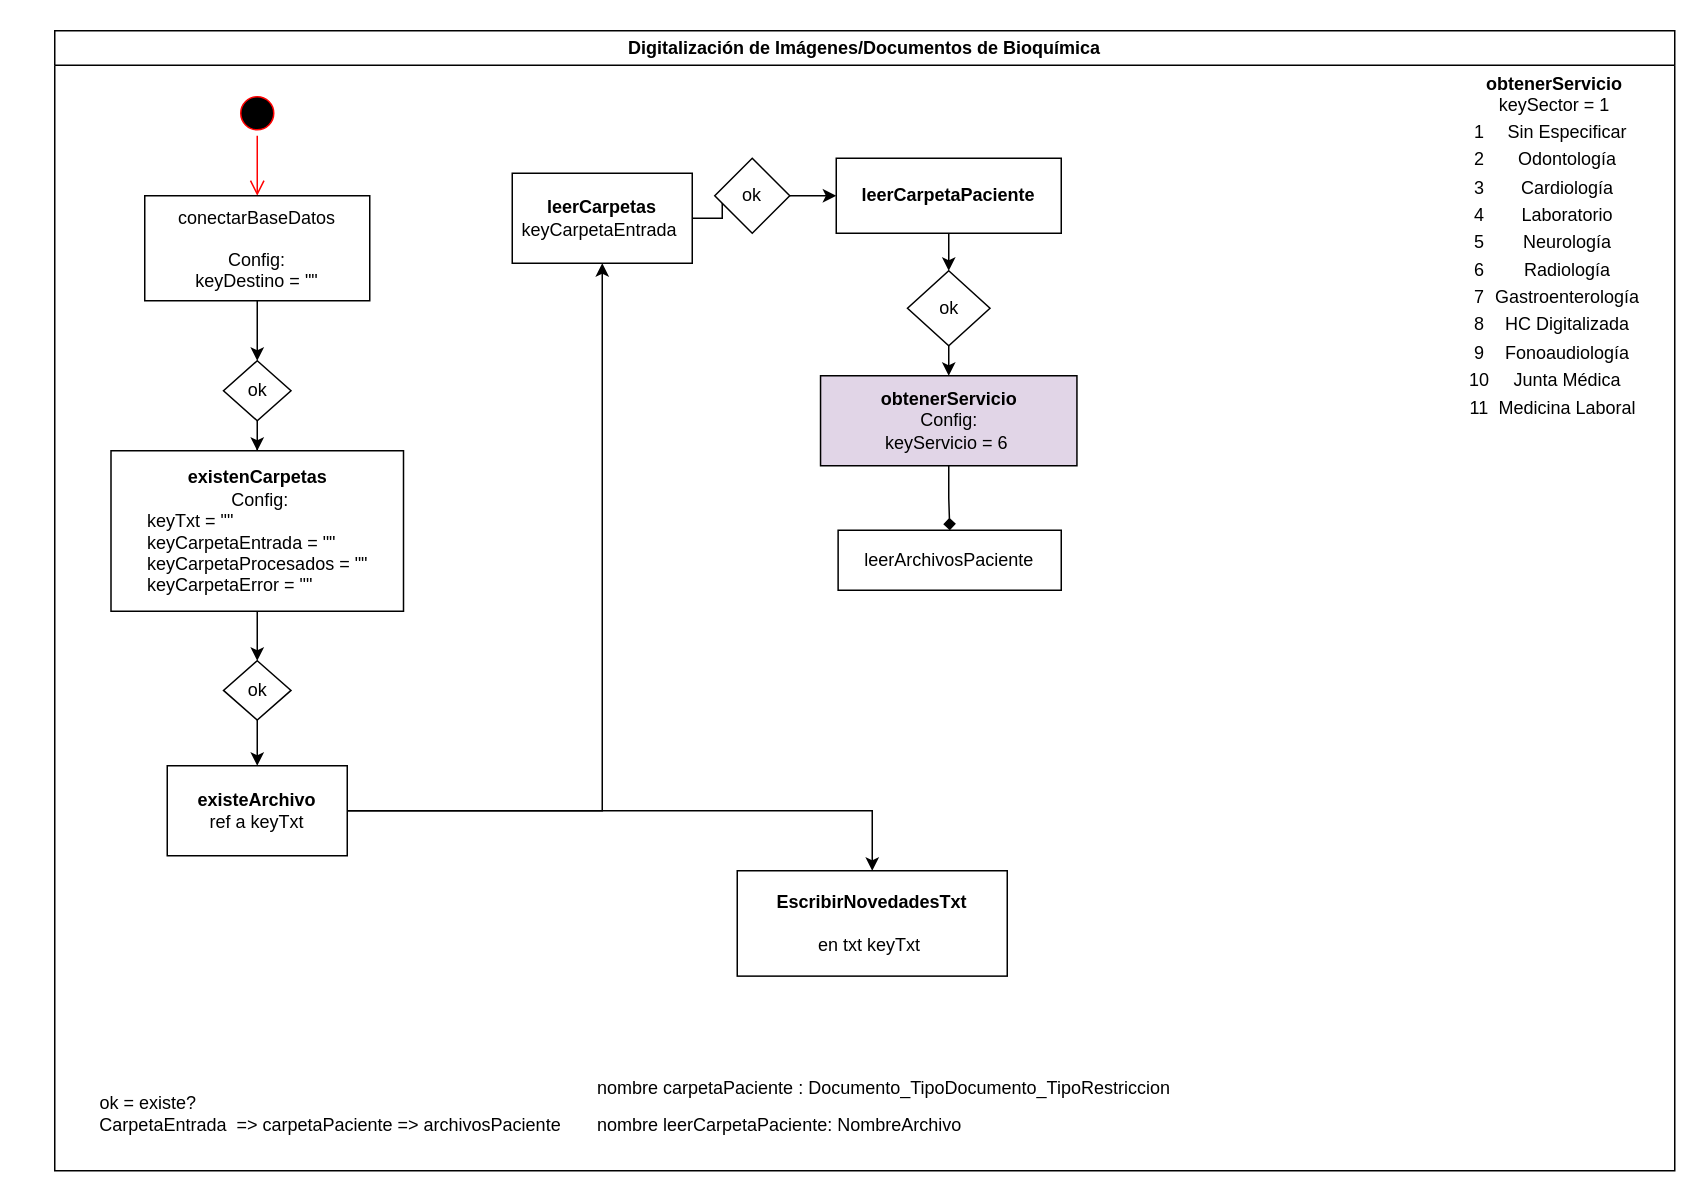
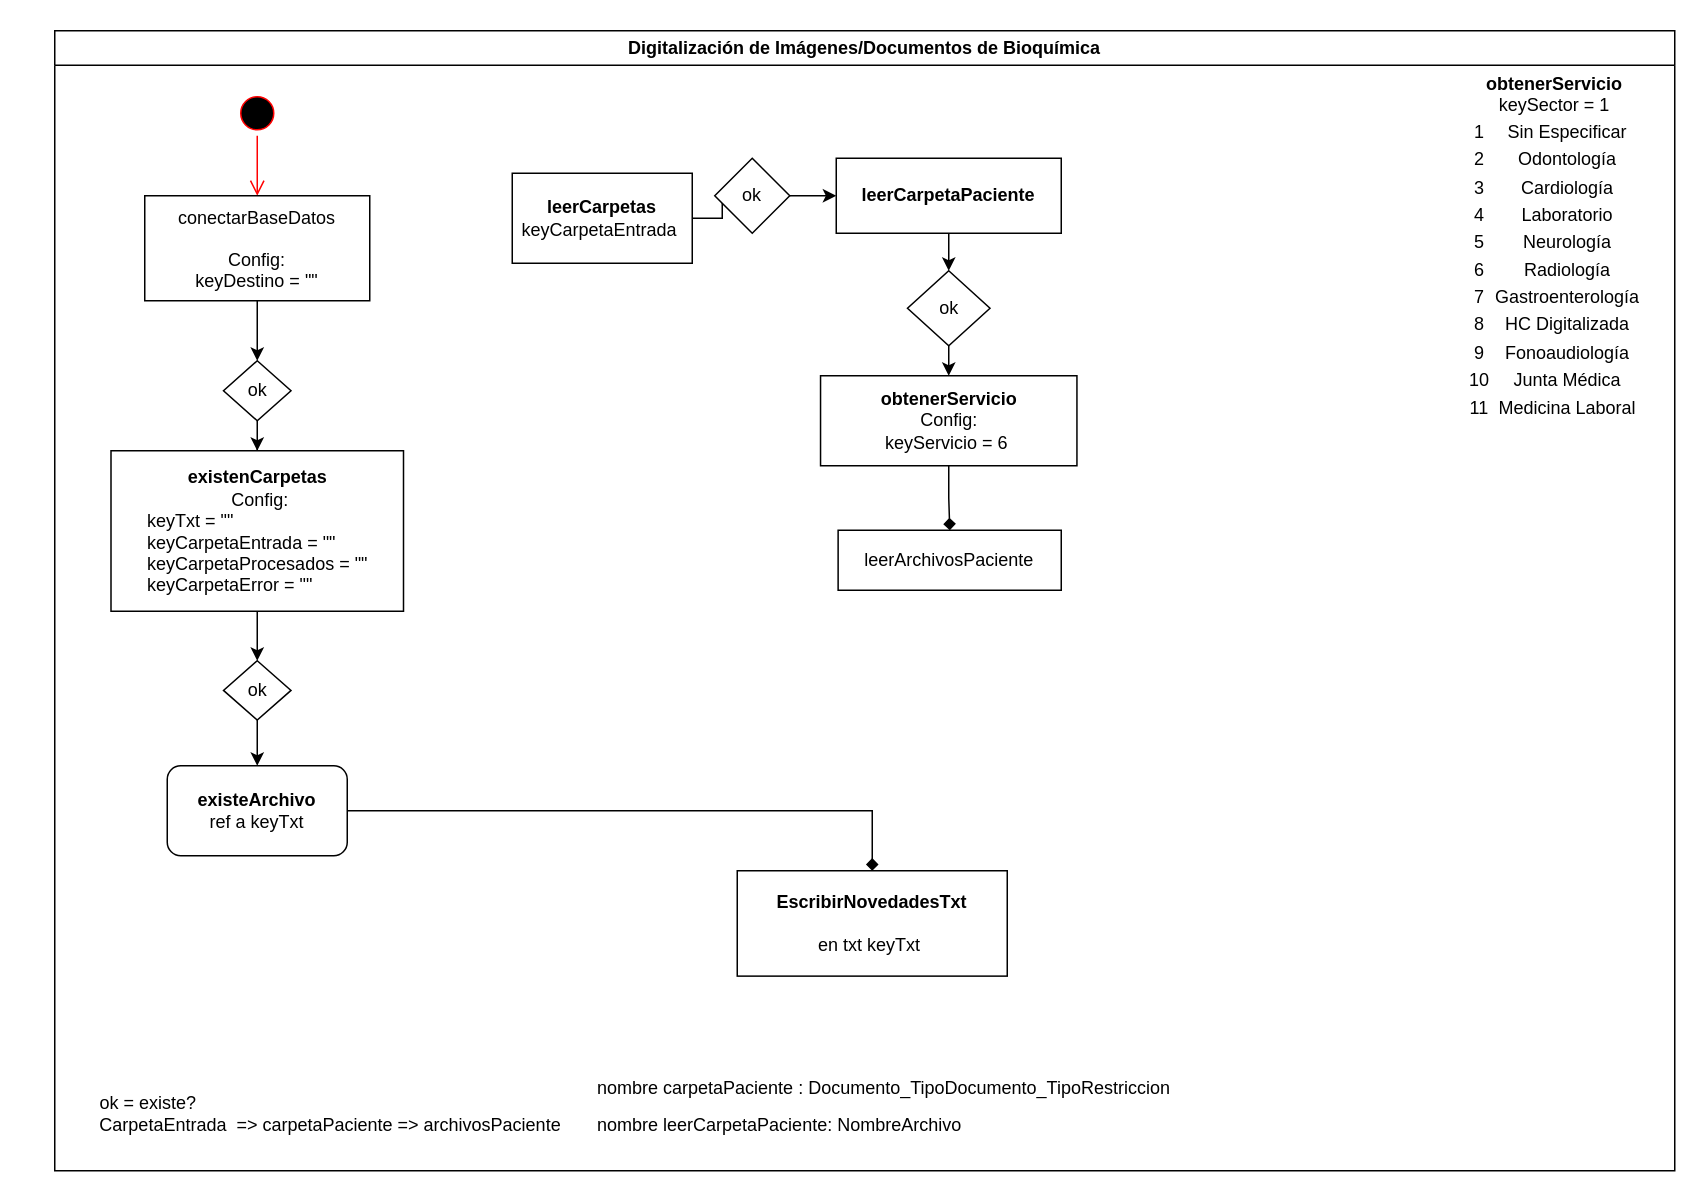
node "obtenerServicio Config: keyServicio = 6": fillcolor #e1d5e7 -> #ffffff
edge "existeArchivo ref a keyTxt" -> "leerCarpetas keyCarpetaEntrada": removed
node "existeArchivo ref a keyTxt": shape rectangle -> rounded rectangle
edge "existeArchivo ref a keyTxt" -> "EscribirNovedadesTxt en txt keyTxt": arrowhead classic -> diamond
